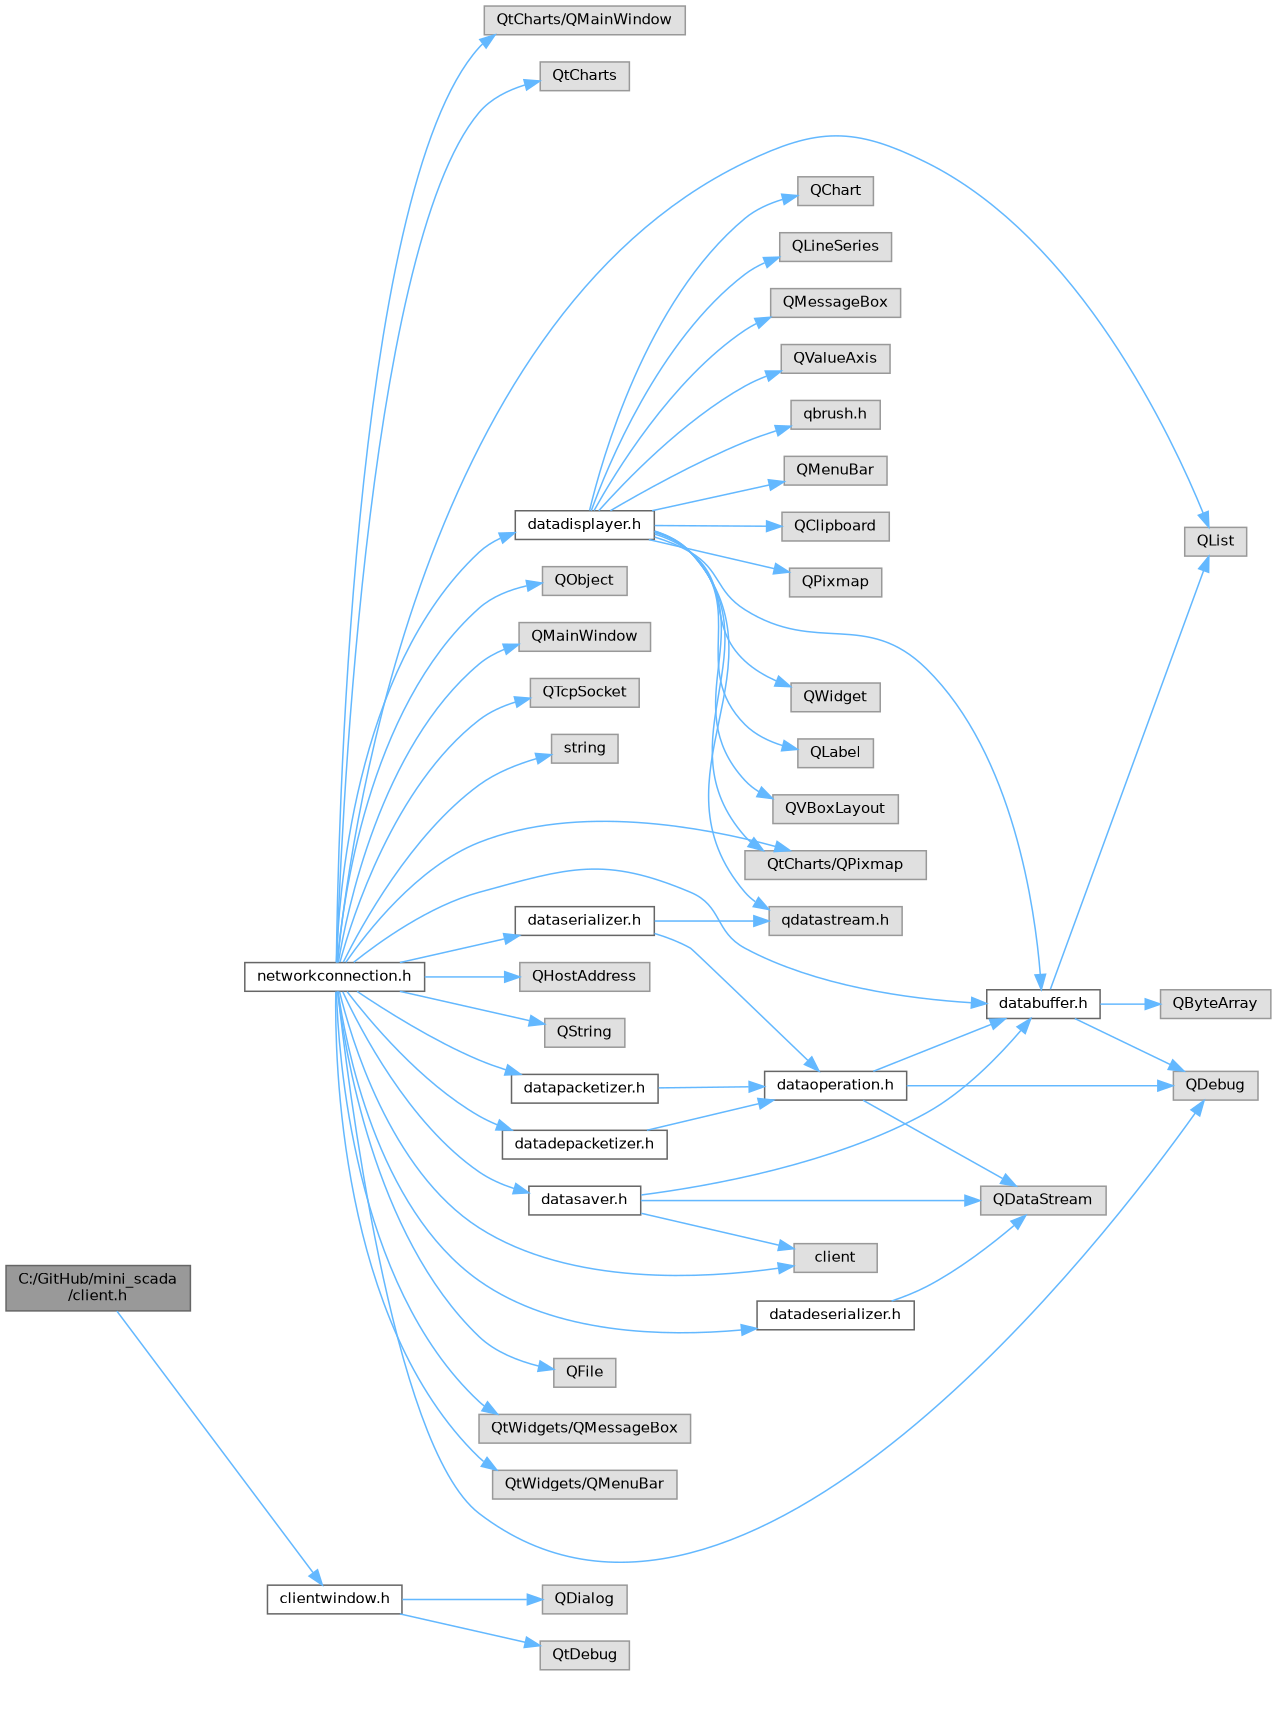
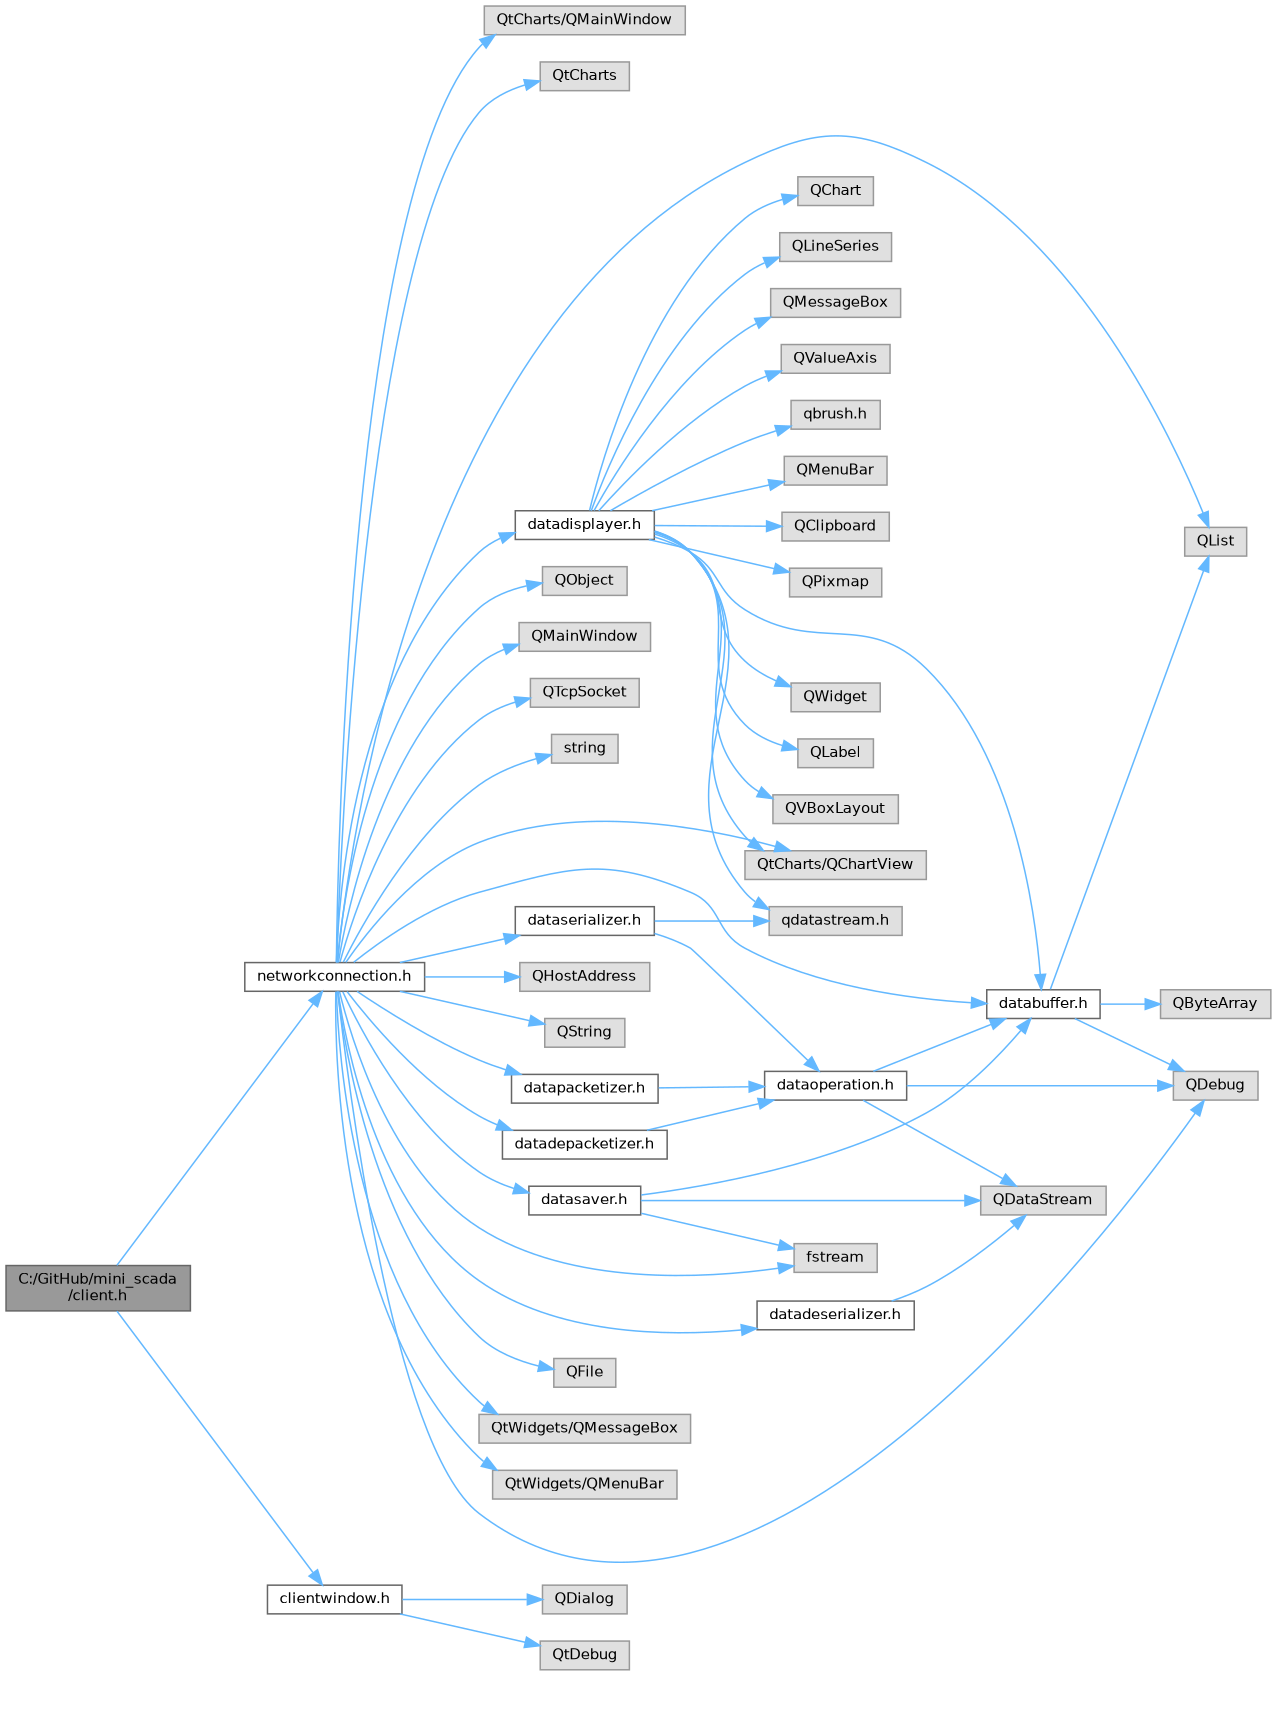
node "QtCharts/QPixmap": label "QtCharts/QPixmap" -> "QtCharts/QChartView"
edge "C:/GitHub/mini_scada /client.h" -> "networkconnection.h": added
node "client": label "client" -> "fstream"
